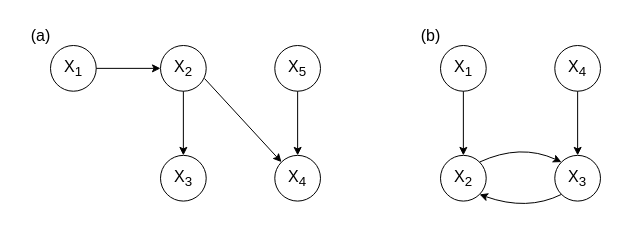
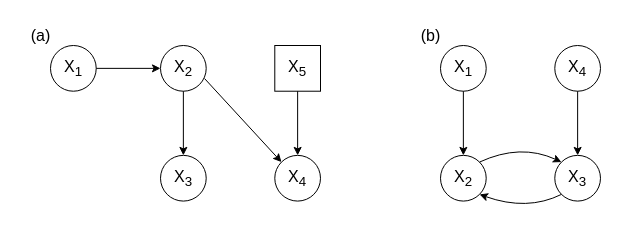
node "X5": shape ellipse -> rectangle
